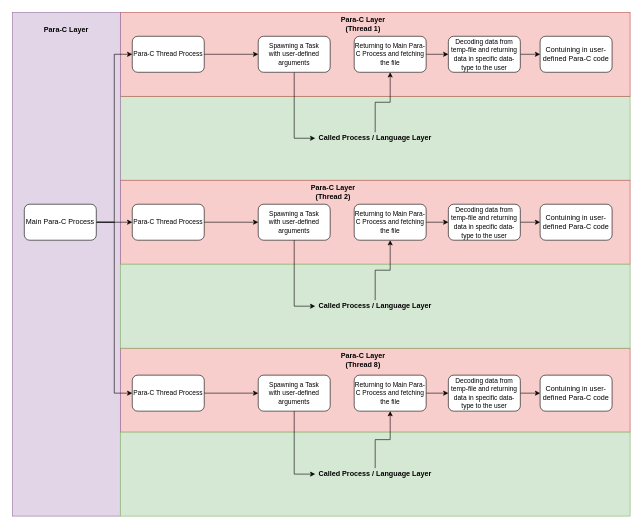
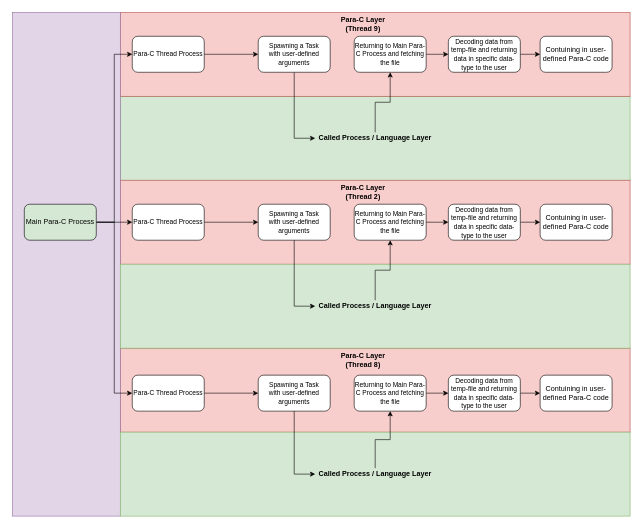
node "Para-C Layer (Thread 1)": label "Para-C Layer (Thread 1)" -> "Para-C Layer (Thread 9)"
node "Para-C Layer": removed
node "Para-C Layer (Thread 2)": moved (333, 192) -> (363, 192)
node "Main Para-C Process": fillcolor #ffffff -> #d5e8d4
